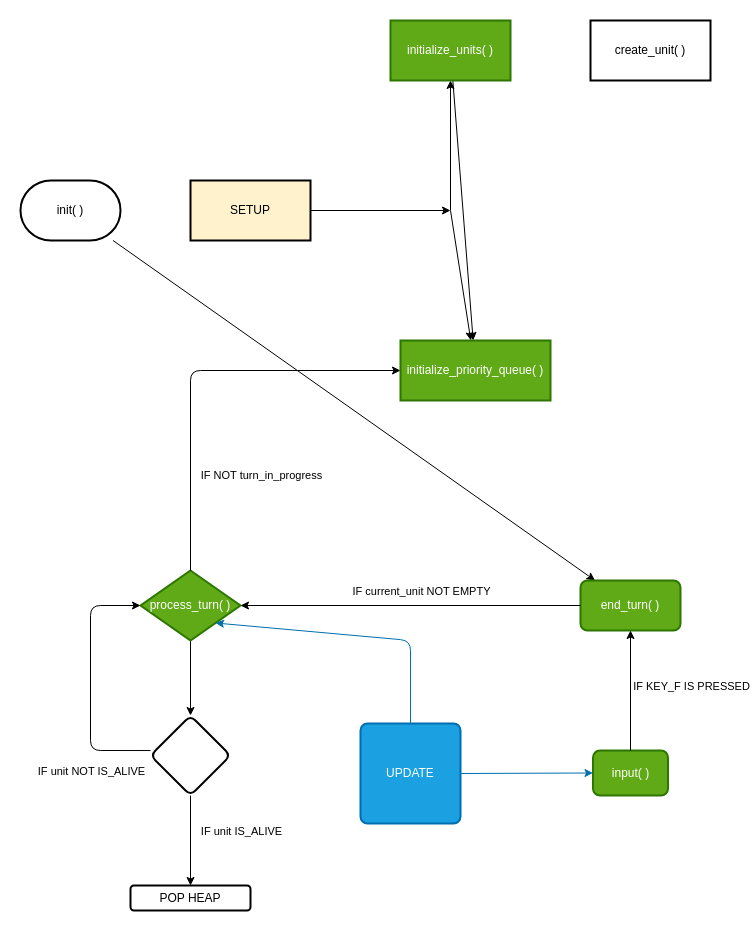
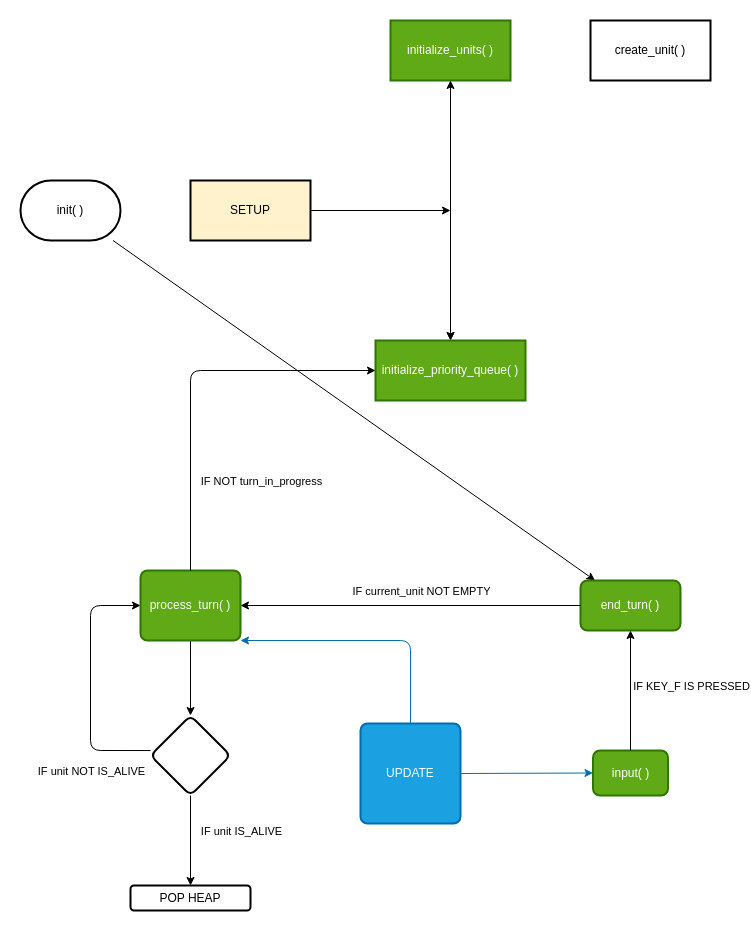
node "initialize_priority_queue( )": moved (476, 371) -> (451, 371)
node "process_turn( )": shape diamond -> rounded rectangle
